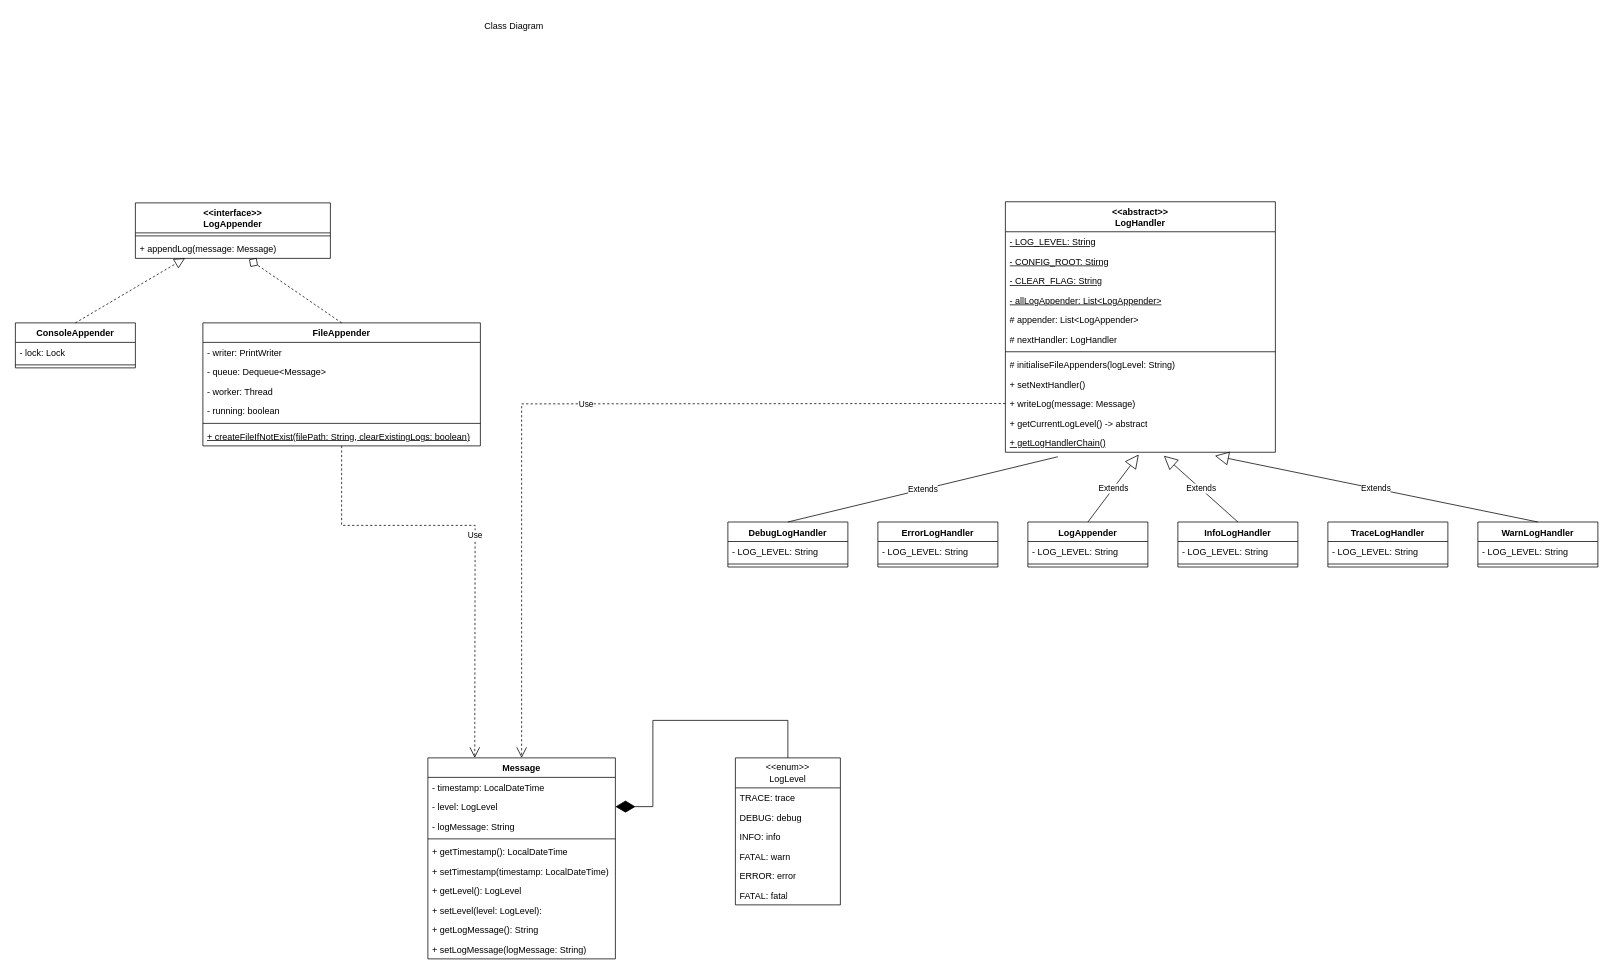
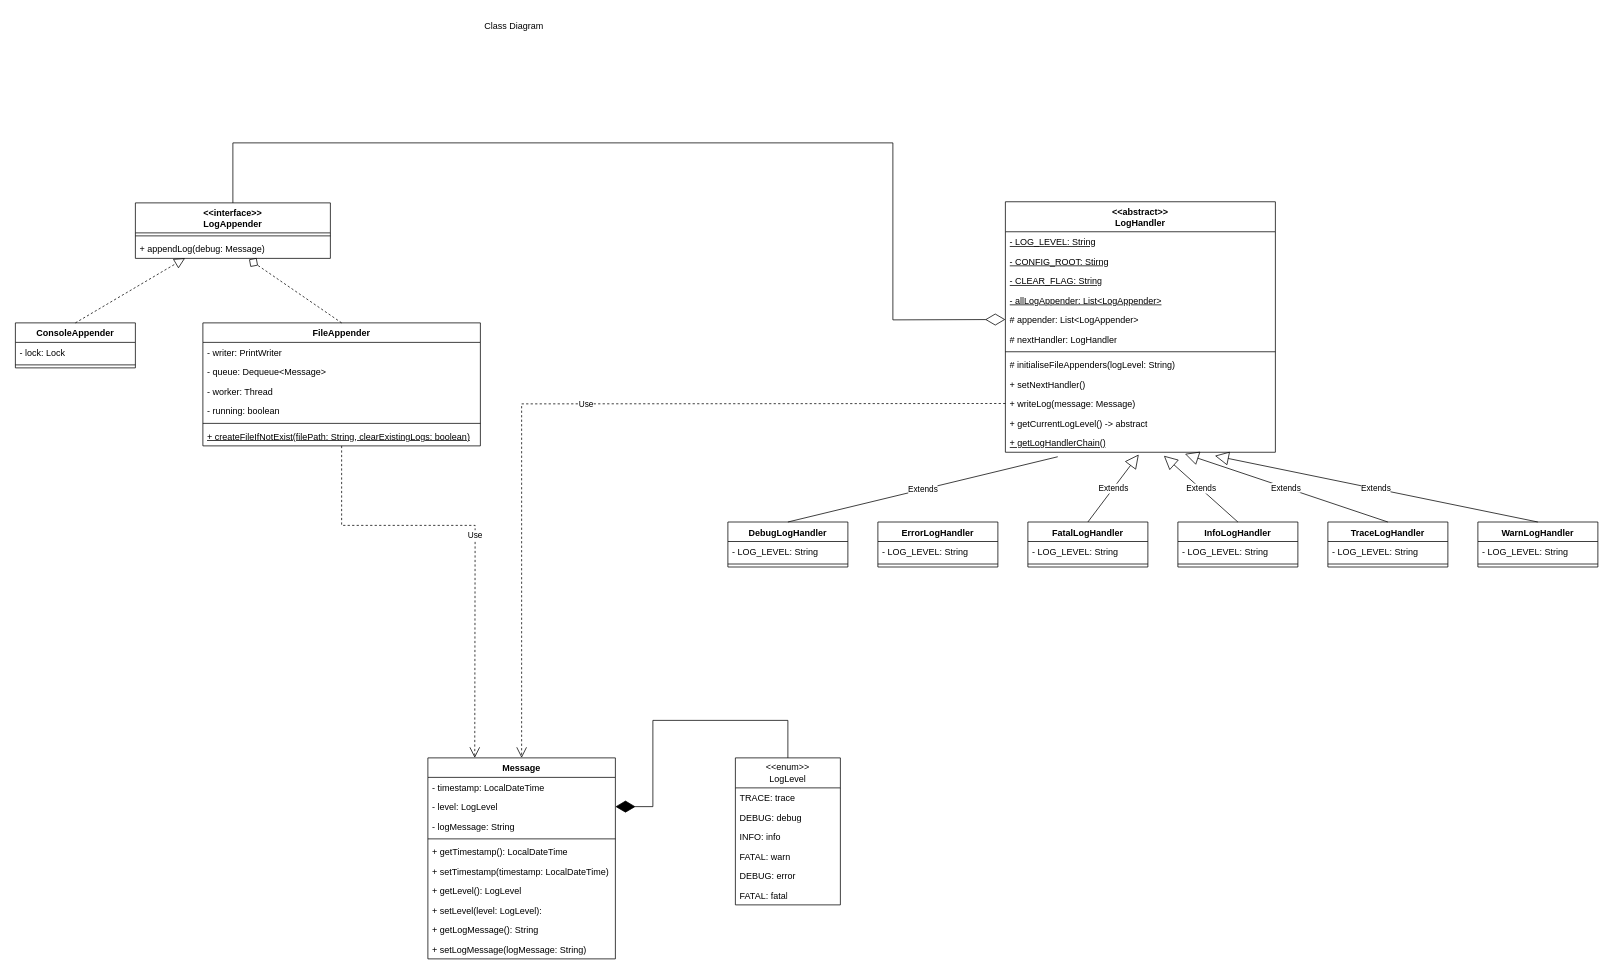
edge "<<interface>> LogAppender" -> "# appender: List<LogAppender>": added
node "+ appendLog(message: Message)": label "+ appendLog(message: Message)" -> "+ appendLog(debug: Message)"
edge "TraceLogHandler" -> "+ getLogHandlerChain()": added, label "Extends"
node "LogAppender": label "LogAppender" -> "FatalLogHandler"
node "ERROR: error": label "ERROR: error" -> "DEBUG: error"
